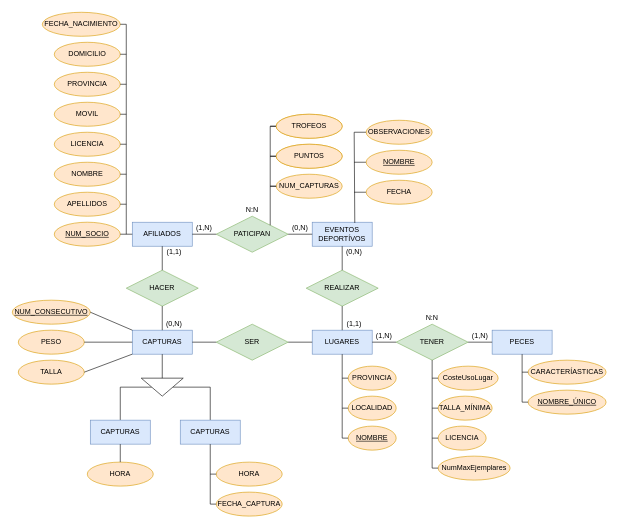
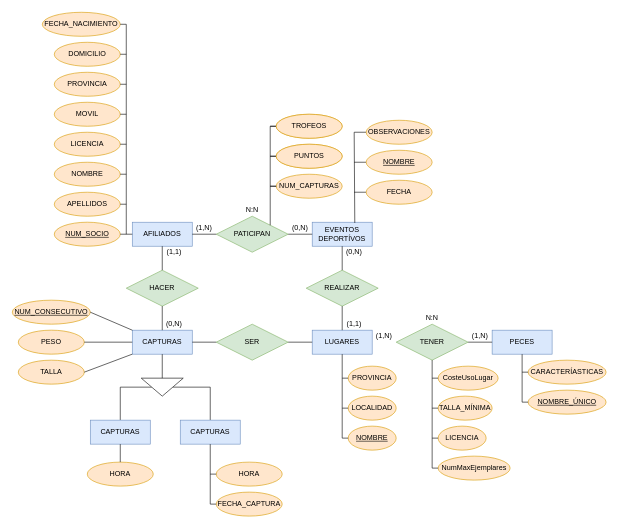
edge "LUGARES" -- "TENER": removed
